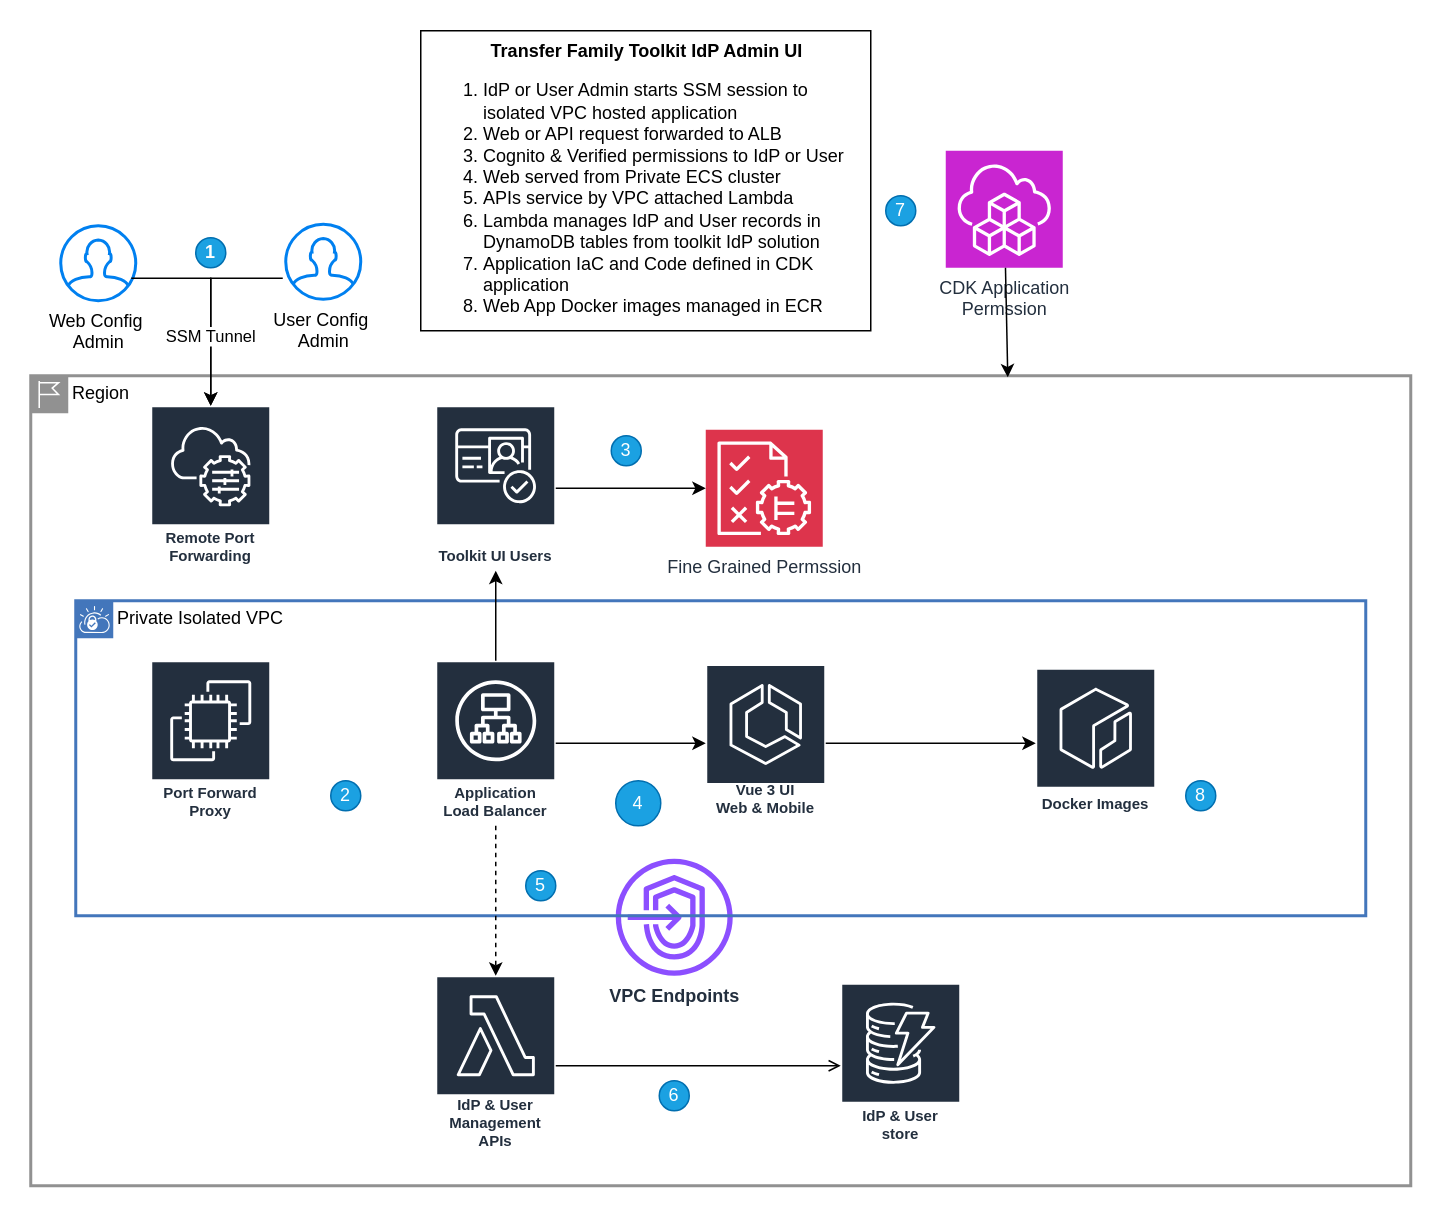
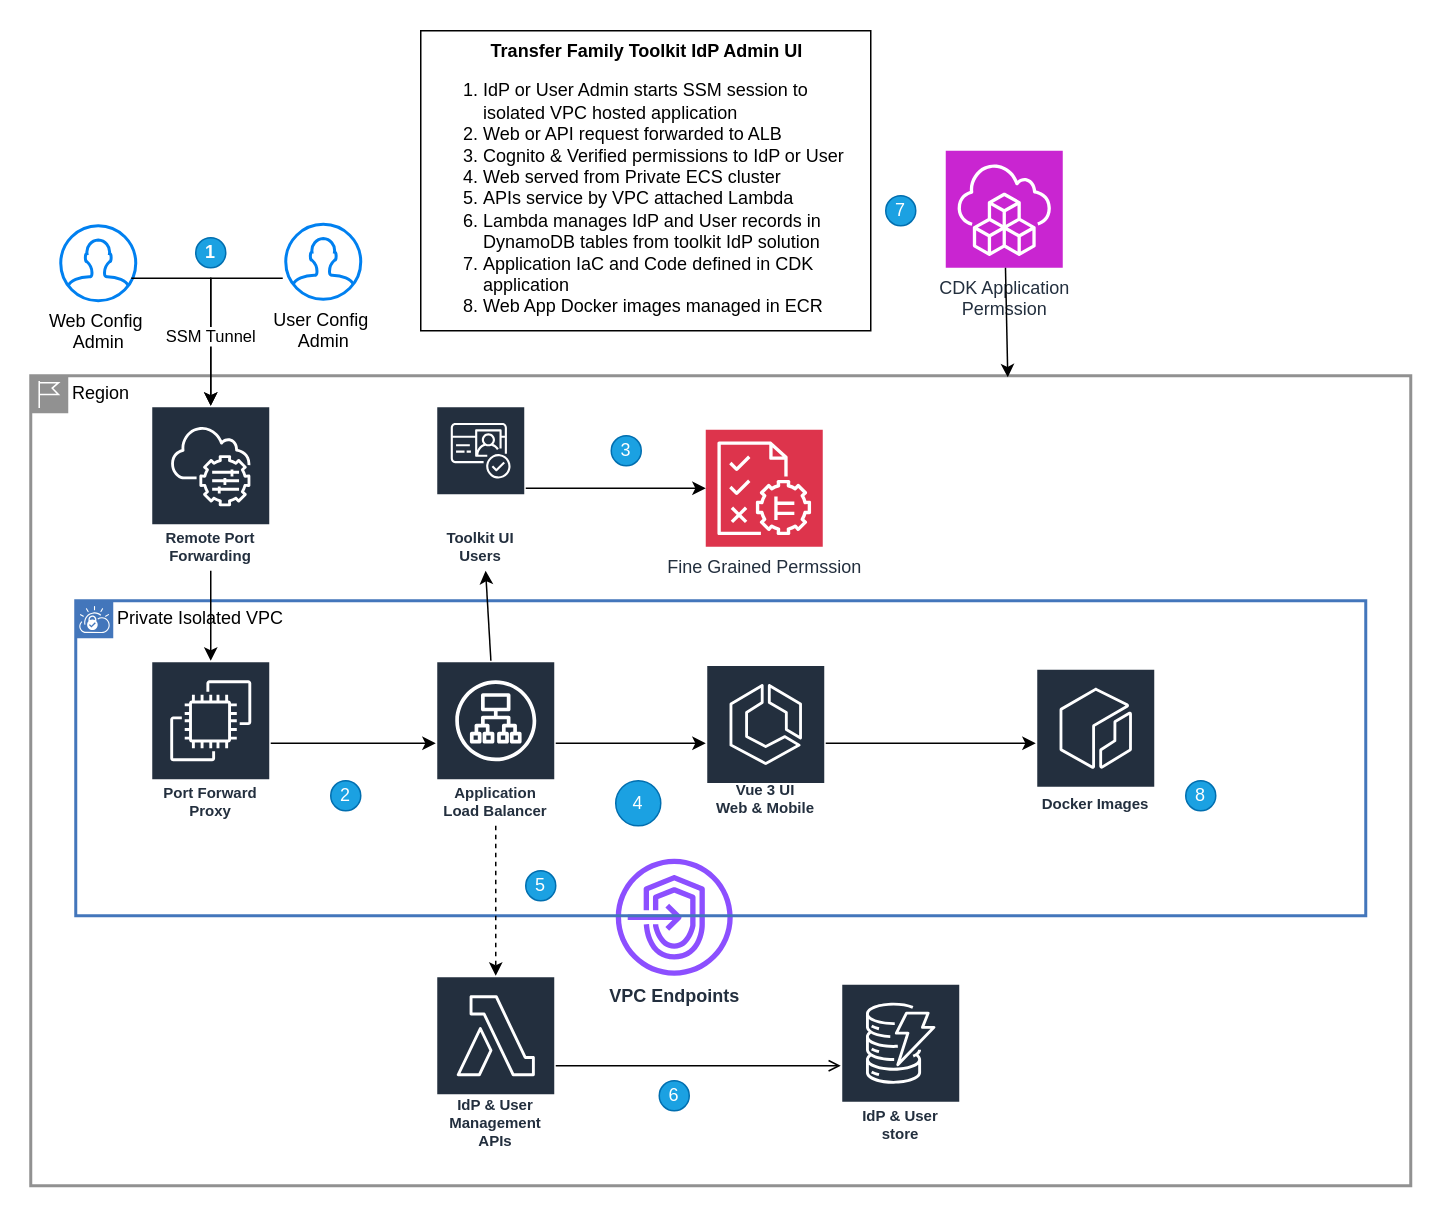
node "Toolkit UI Users": size 120x165 -> 90x165
edge "Remote Port Forwarding" -> "Port Forward Proxy": added
edge "Port Forward Proxy" -> "Application Load Balancer": added
